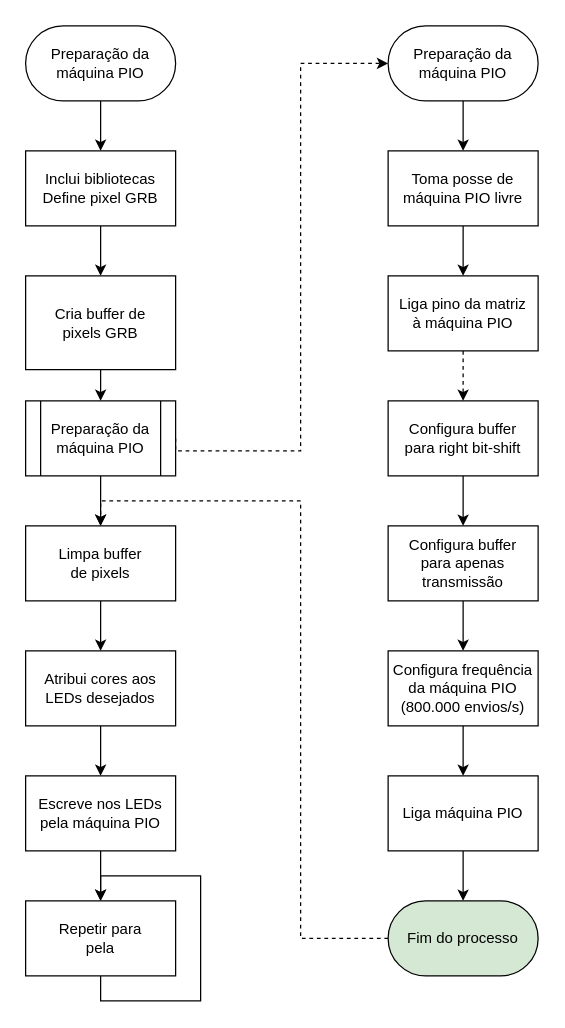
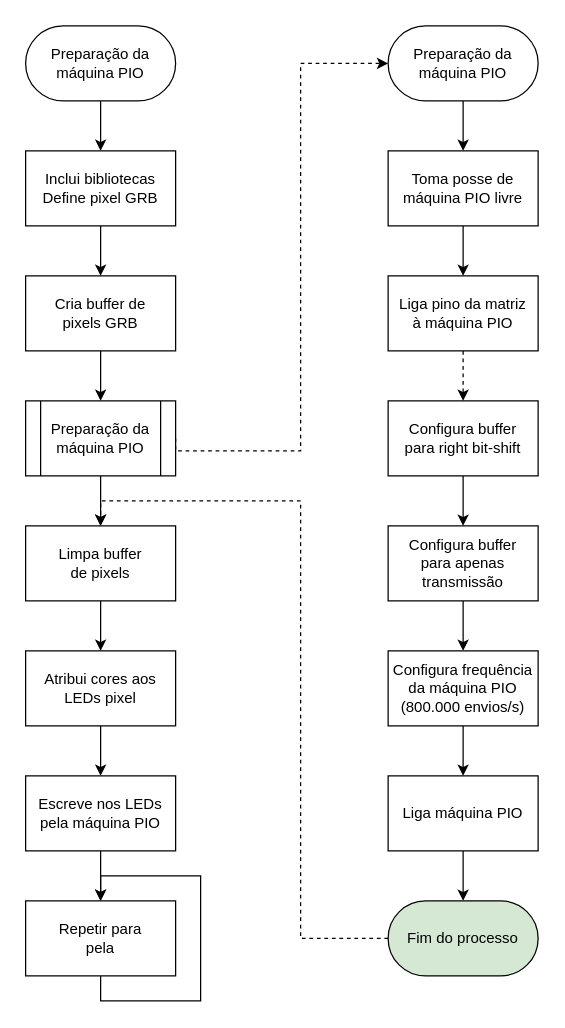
node "Cria buffer de pixels GRB": size 150x94 -> 150x75
node "Atribui cores aos LEDs desejados": label "Atribui cores aos LEDs desejados" -> "Atribui cores aos LEDs pixel"
